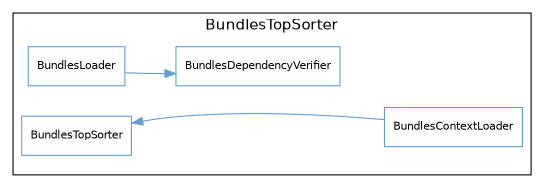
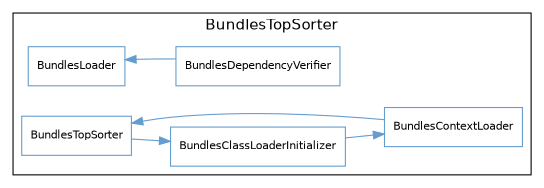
edge "BundlesLoader" -> "BundlesDependencyVerifier": reversed
node "BundlesClassLoaderInitializer": added
